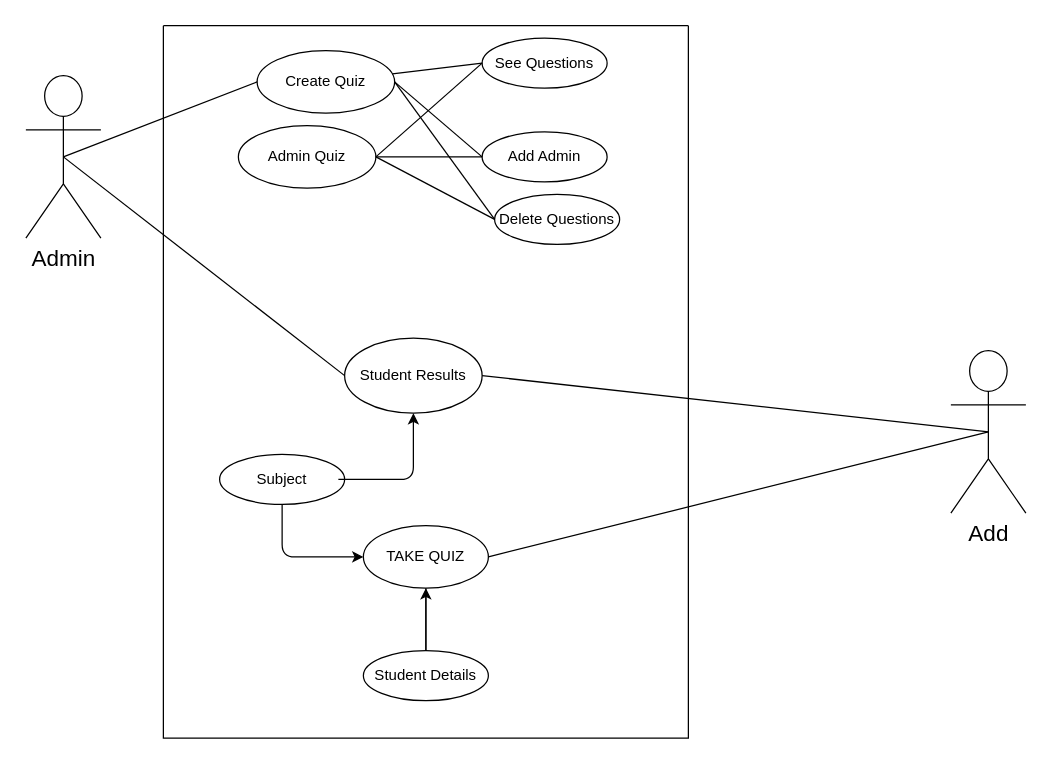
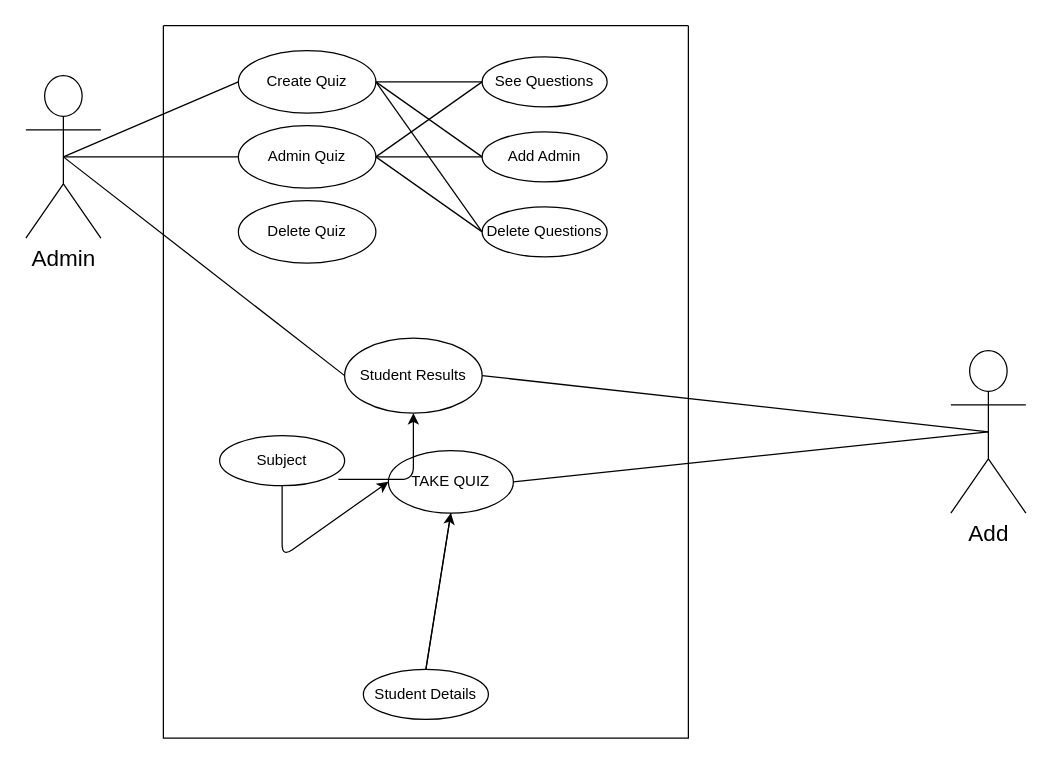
node "See Questions": moved (544, 63) -> (544, 82)
node "Create Quiz": moved (326, 82) -> (307, 82)
edge "Admin" -- "Admin Quiz": added
node "Delete Questions": moved (557, 219) -> (544, 232)
node "Delete Quiz": added
node "Subject": moved (282, 479) -> (282, 461)
node "TAKE QUIZ": moved (426, 557) -> (451, 482)
node "Student Details": moved (426, 676) -> (426, 694)
